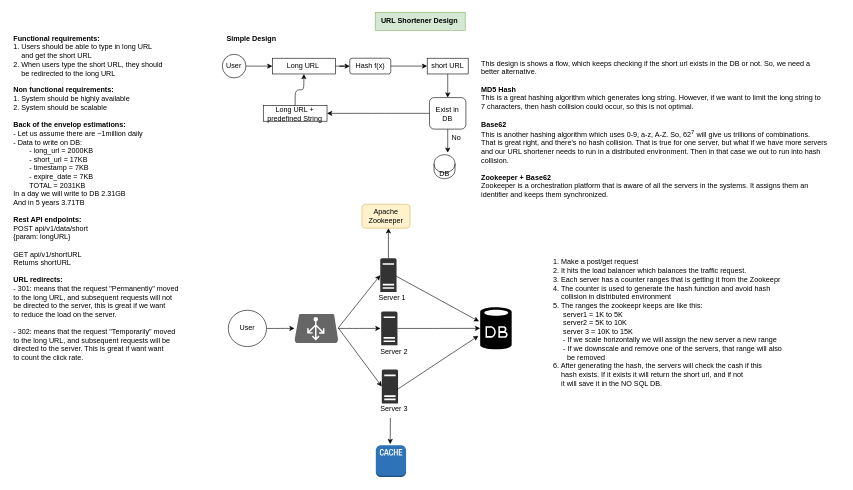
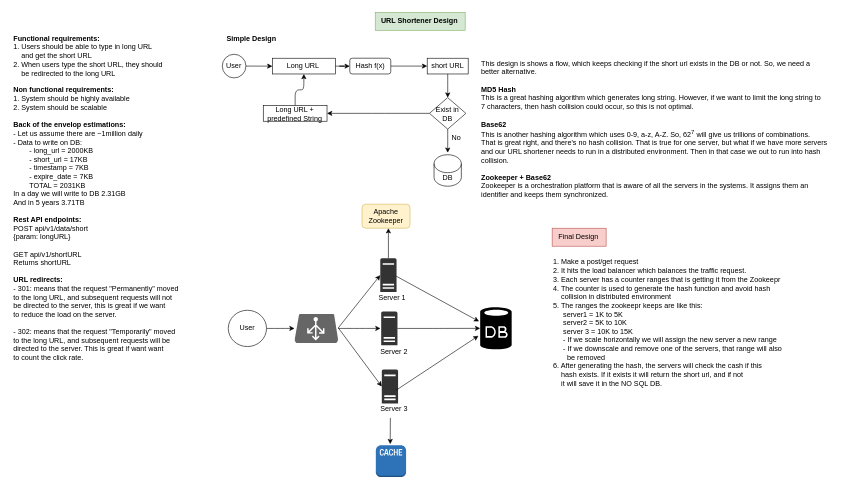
node "Exist in DB": shape rounded rectangle -> diamond
node "DB": size 21x24 -> 27x32
node "Final Design": added
